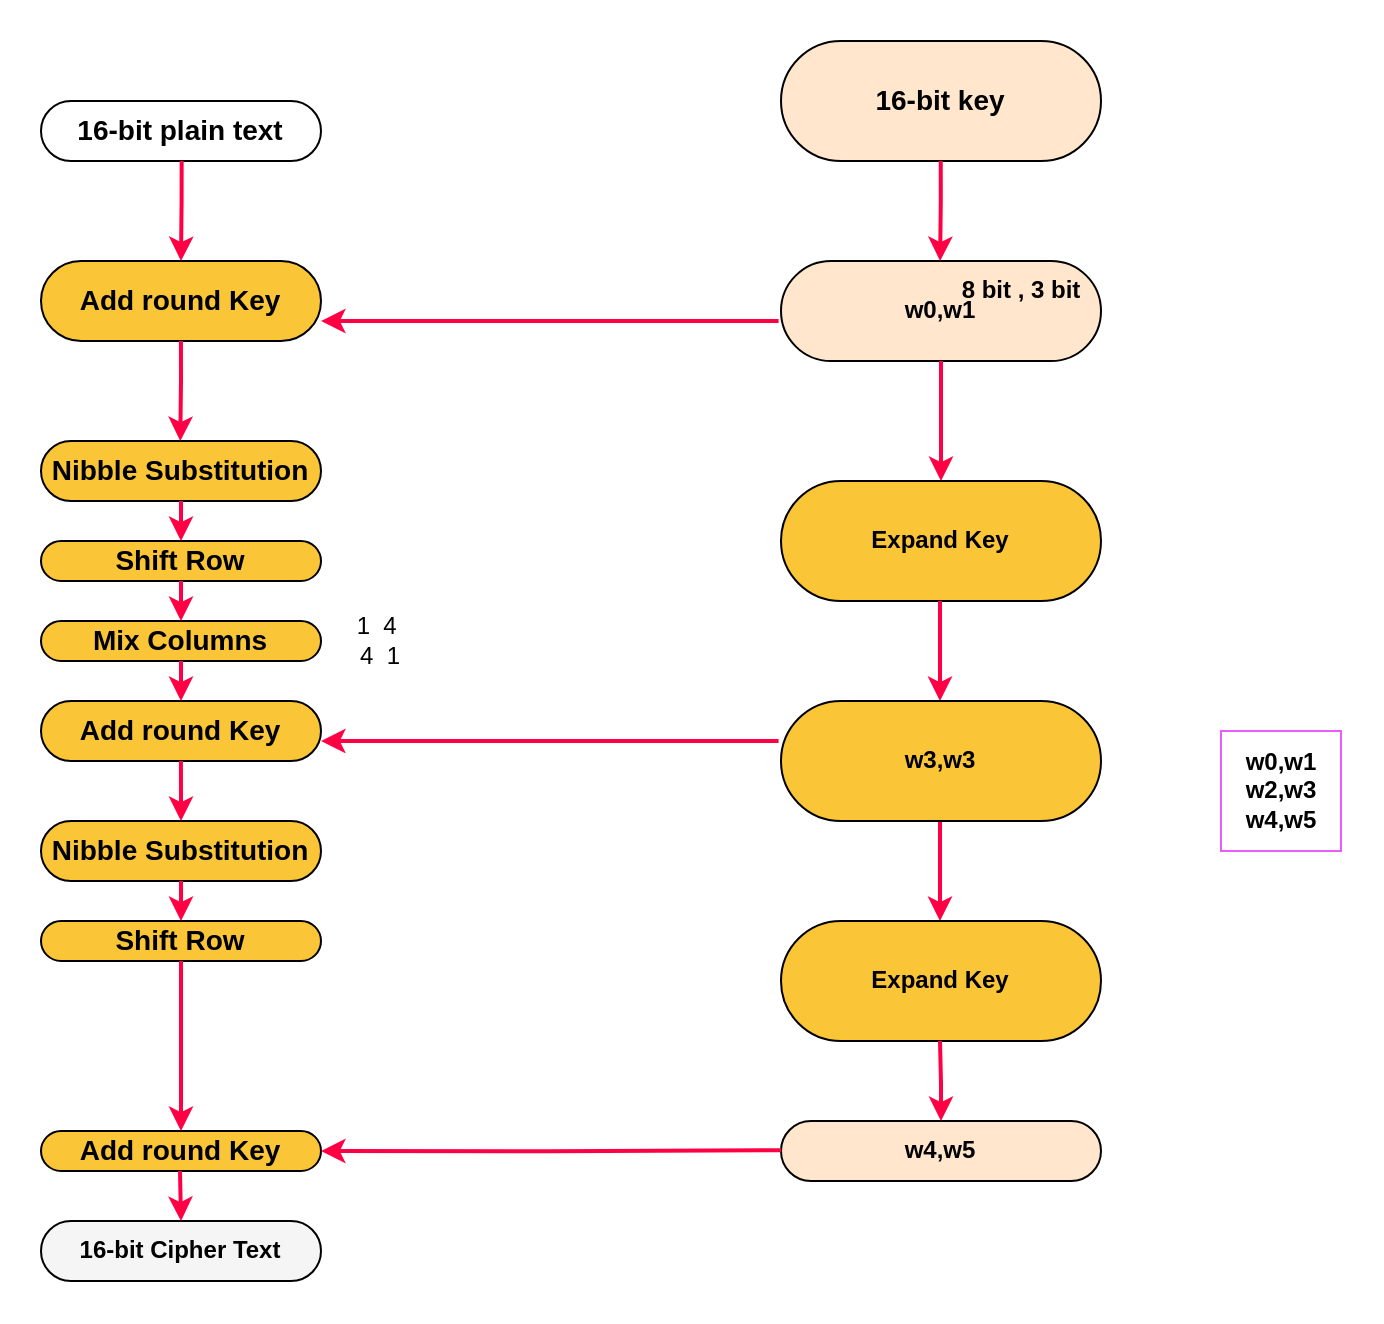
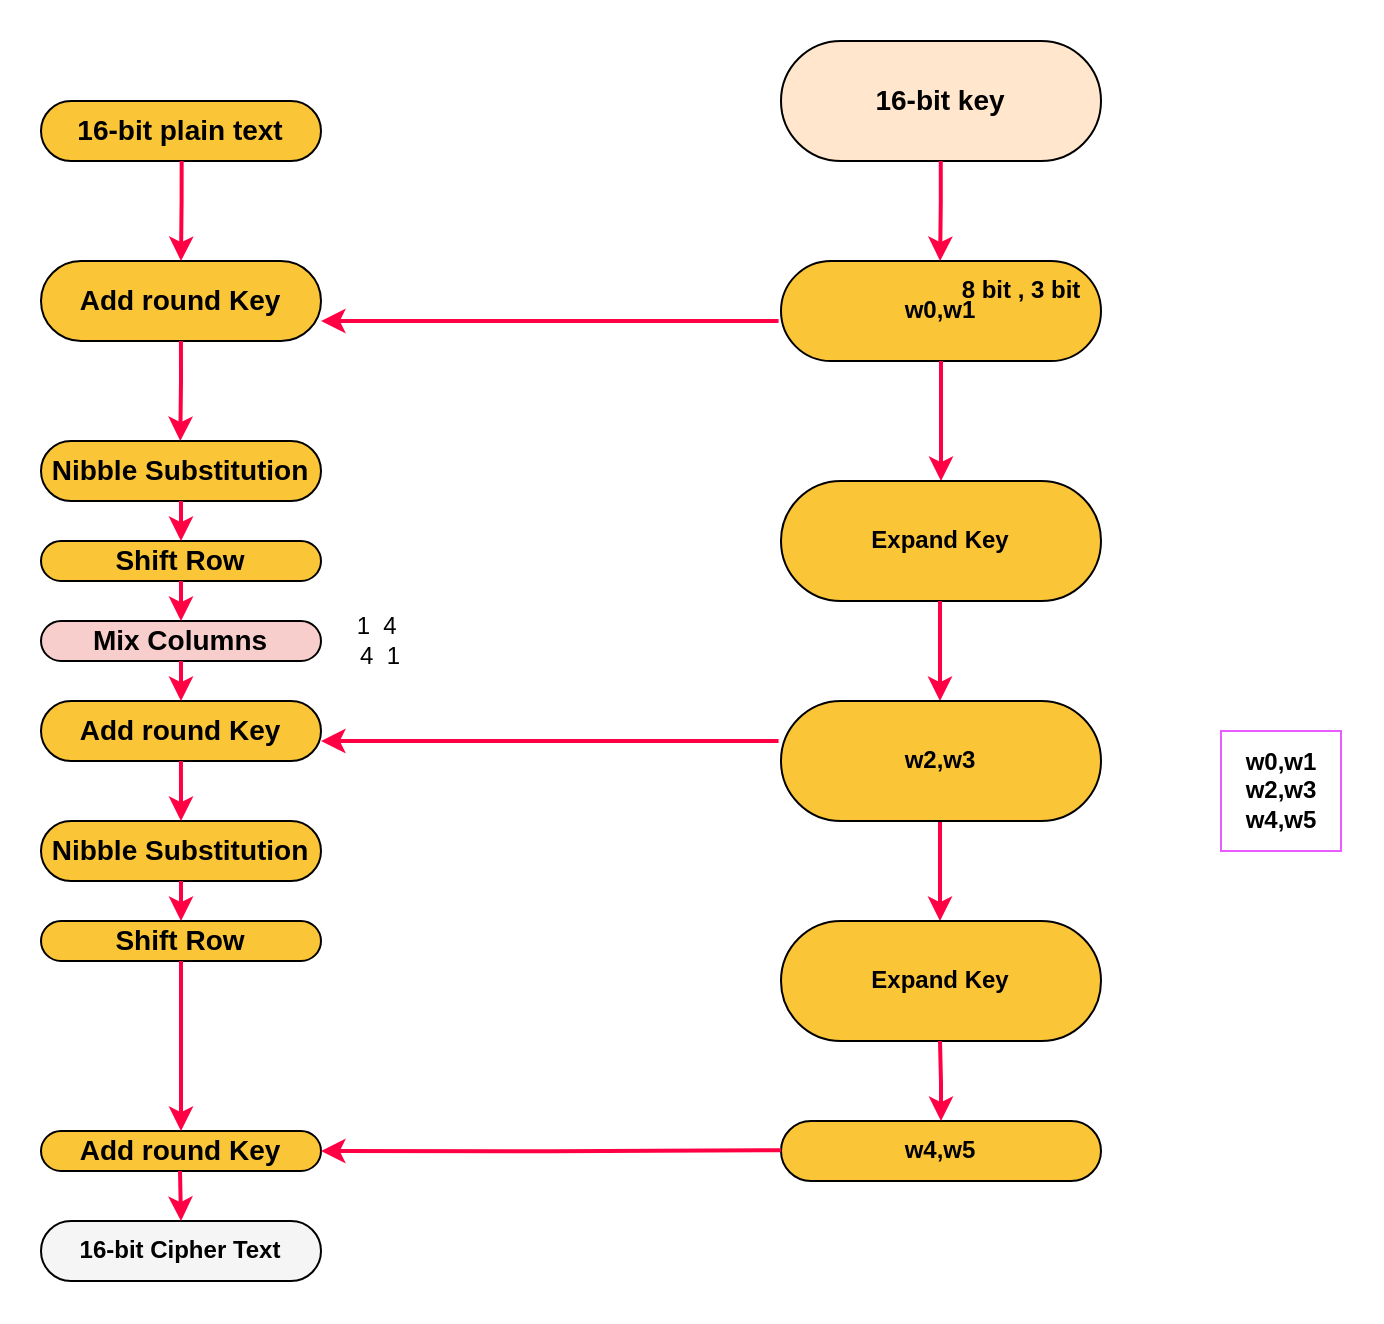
node "16-bit plain text": fillcolor #ffffff -> #fbc538
node "w0,w1": fillcolor #ffe6cc -> #fbc538
node "Mix Columns": fillcolor #fbc538 -> #f8cecc
node "w3,w3": label "w3,w3" -> "w2,w3"
node "w4,w5": fillcolor #ffe6cc -> #fbc538
